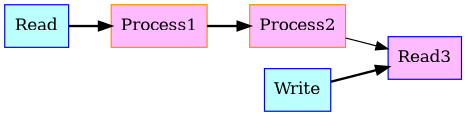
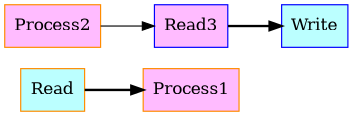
node "Read": color blue -> darkorange
edge "Process1" -> "Process2": removed
edge "Write" -> "Read3": reversed
